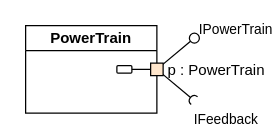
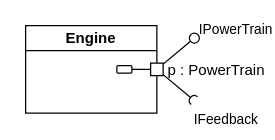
node "PowerTrain": label "PowerTrain" -> "Engine"
node "p : PowerTrain": fillcolor #ffe6cc -> #ffffff
